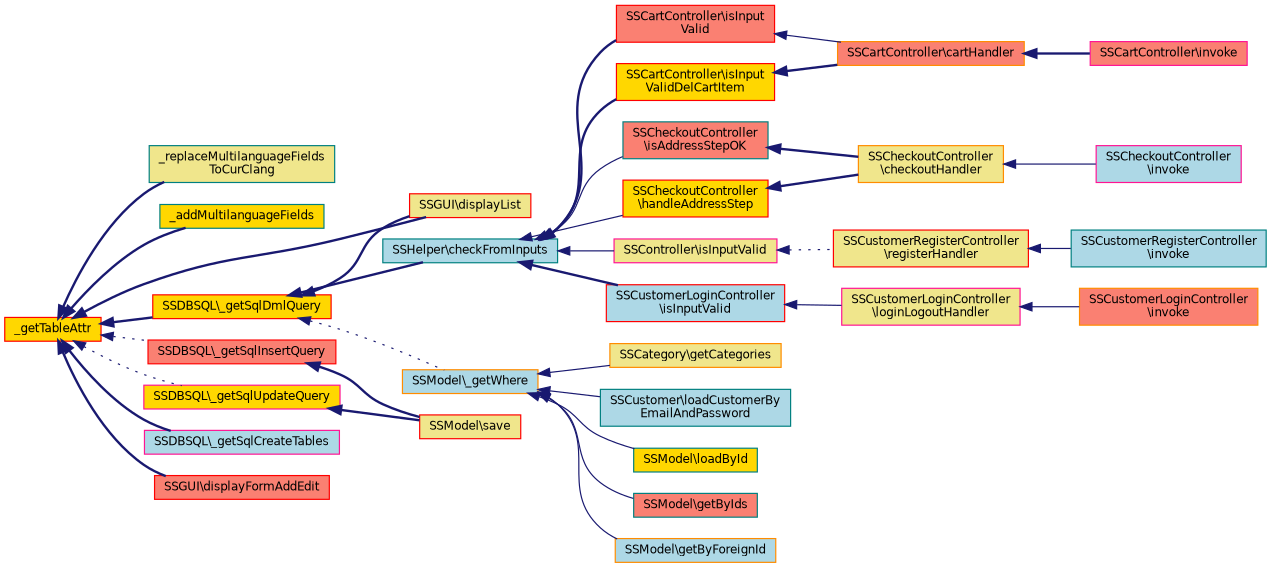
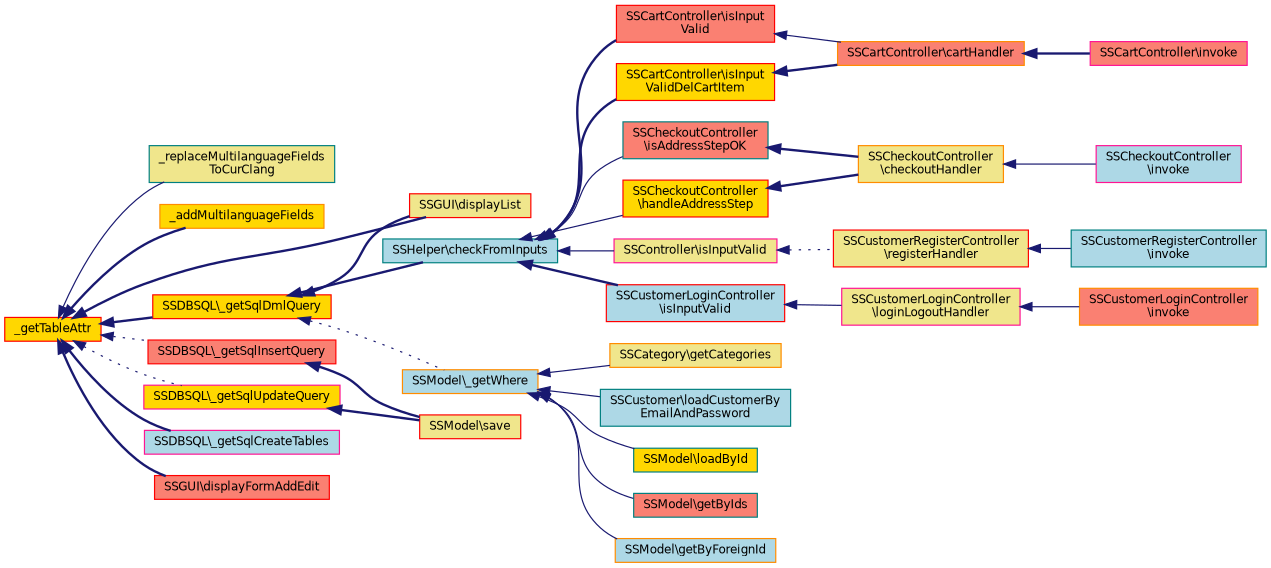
node "_addMultilanguageFields": color teal -> darkorange
edge "_replaceMultilanguageFields ToCurClang" -> "_getTableAttr": style bold -> solid
